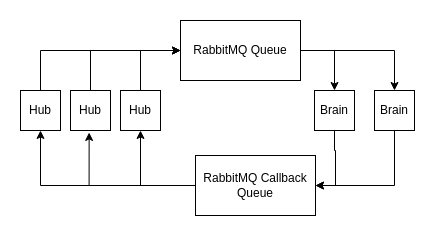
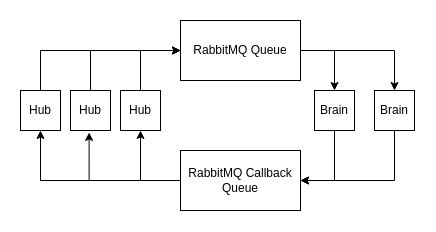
node "RabbitMQ Callback Queue": moved (256, 186) -> (241, 181)
